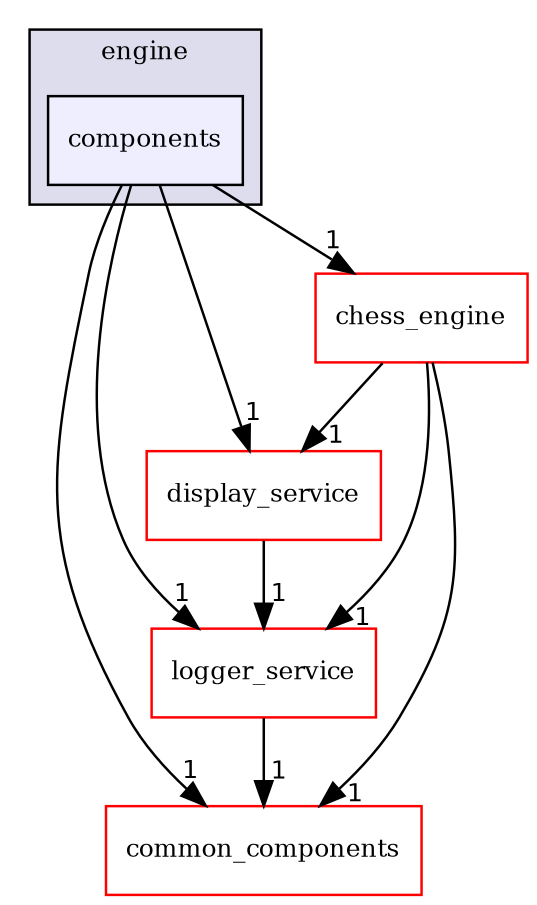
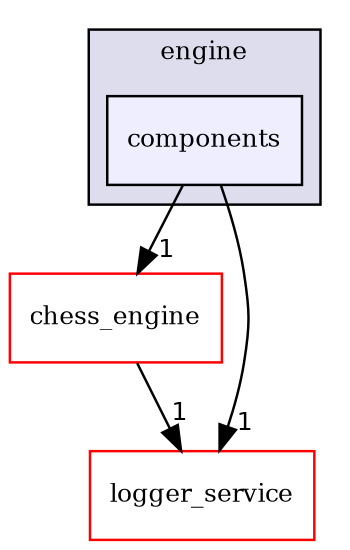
node "display_service": removed
node "common_components": removed
